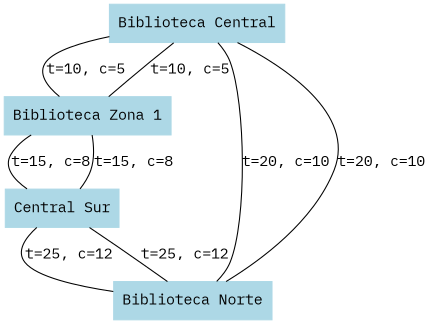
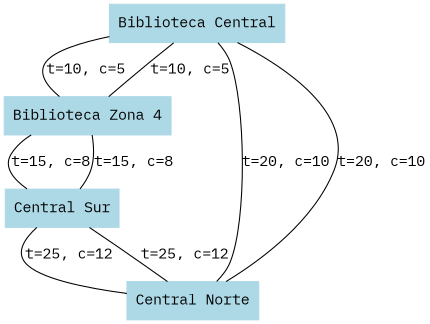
node "Biblioteca Zona 1": label "Biblioteca Zona 1" -> "Biblioteca Zona 4"
node "Biblioteca Norte": label "Biblioteca Norte" -> "Central Norte"
